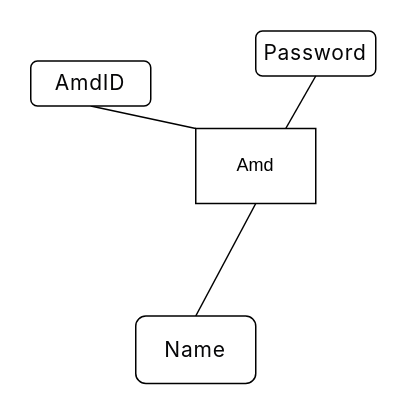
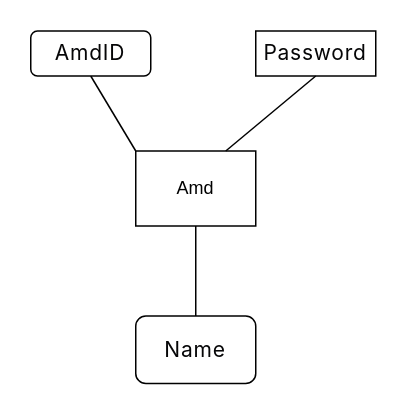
node "Password": shape rounded rectangle -> rectangle
node "AmdID": moved (91, 83) -> (91, 53)
node "Amd": moved (256, 166) -> (196, 188)
